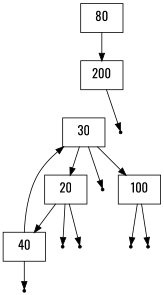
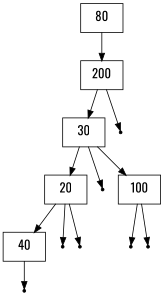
edge "40" -> "30": now "200" -> "30"
